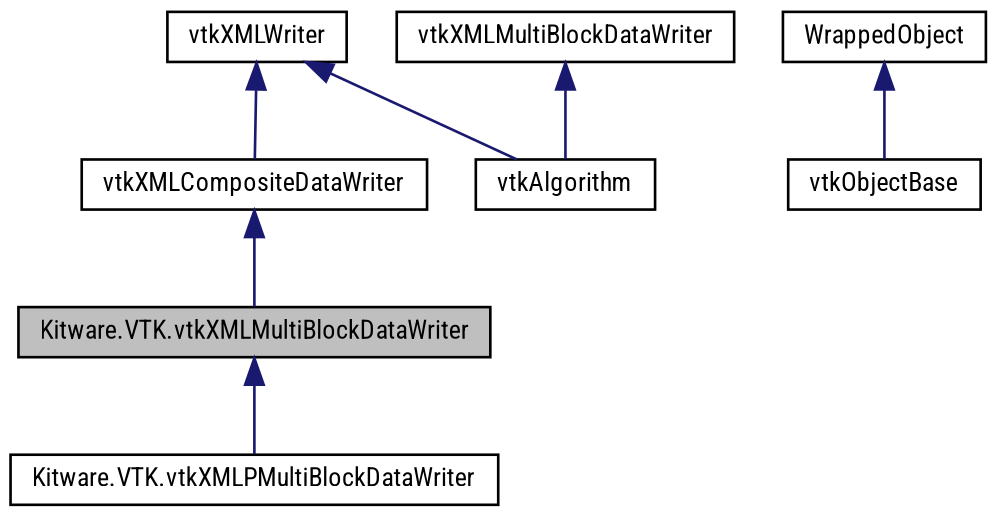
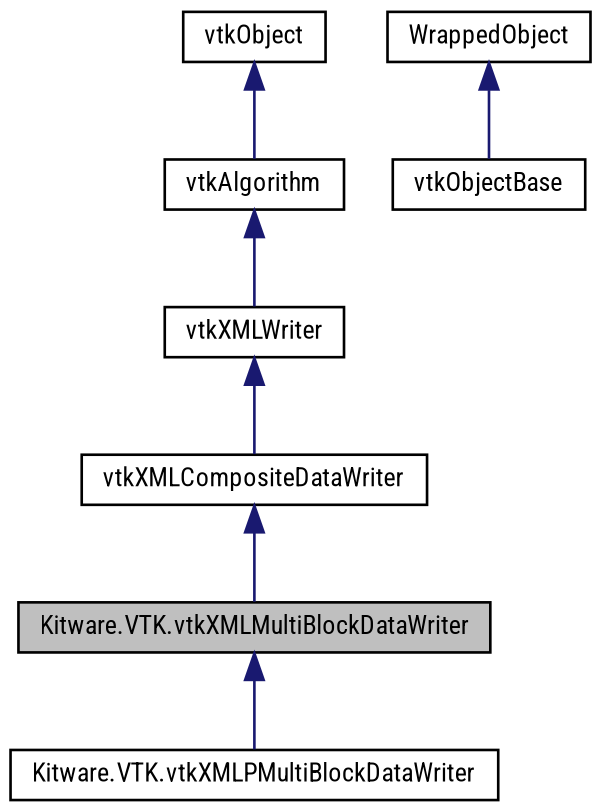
node "vtkXMLMultiBlockDataWriter": label "vtkXMLMultiBlockDataWriter" -> "vtkObject"
edge "vtkAlgorithm" -> "vtkXMLWriter": reversed
